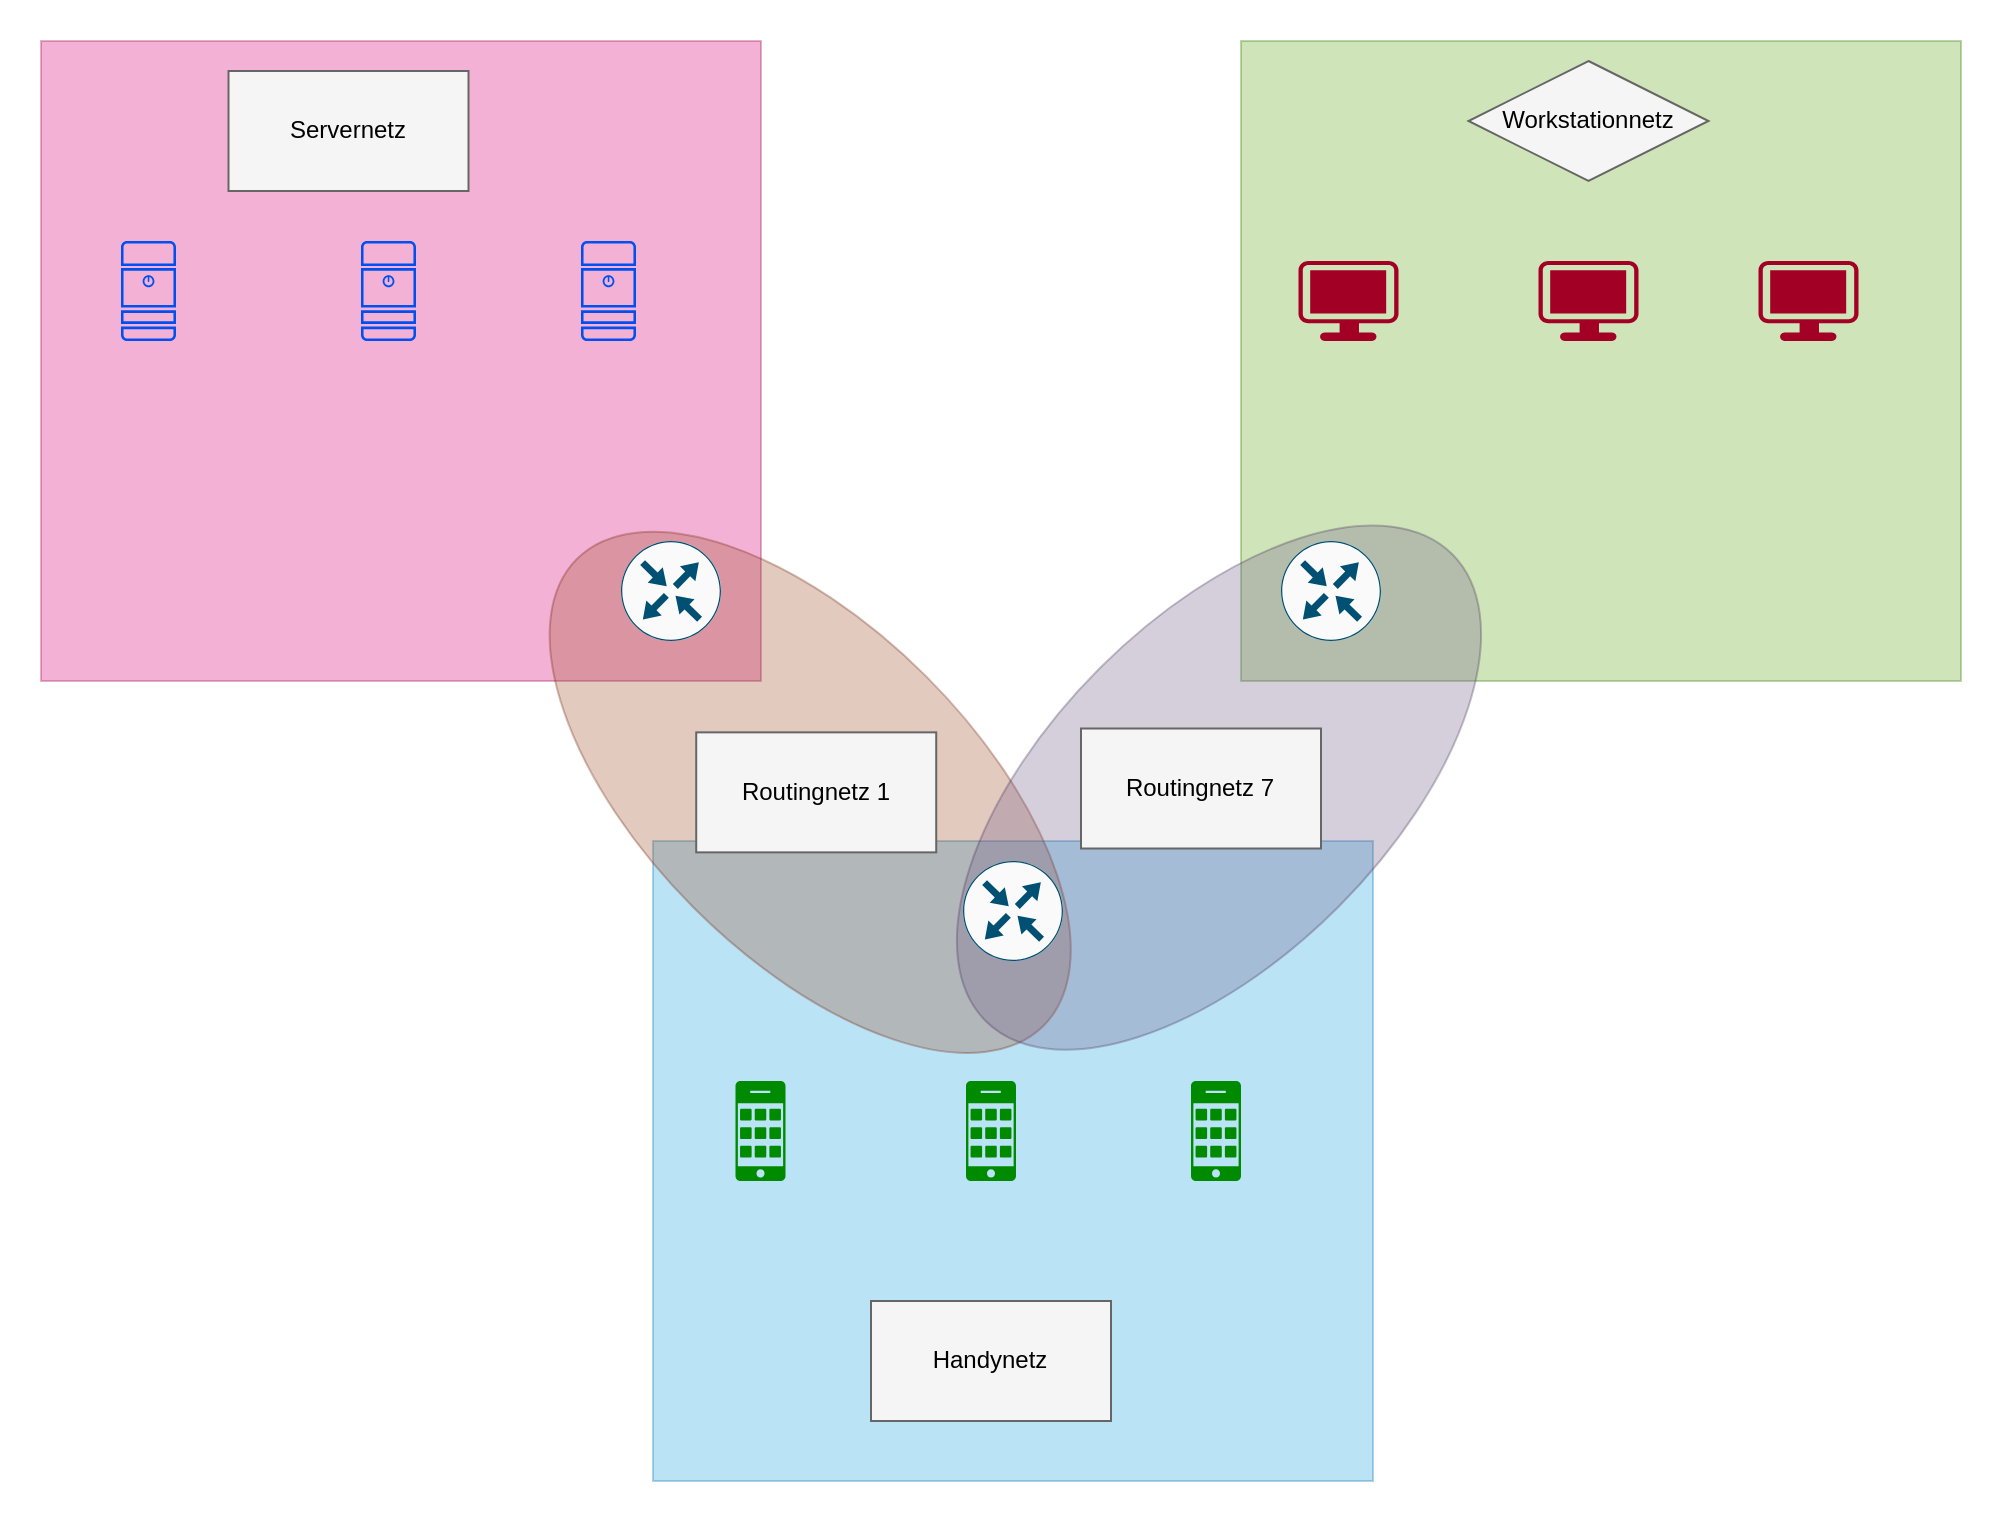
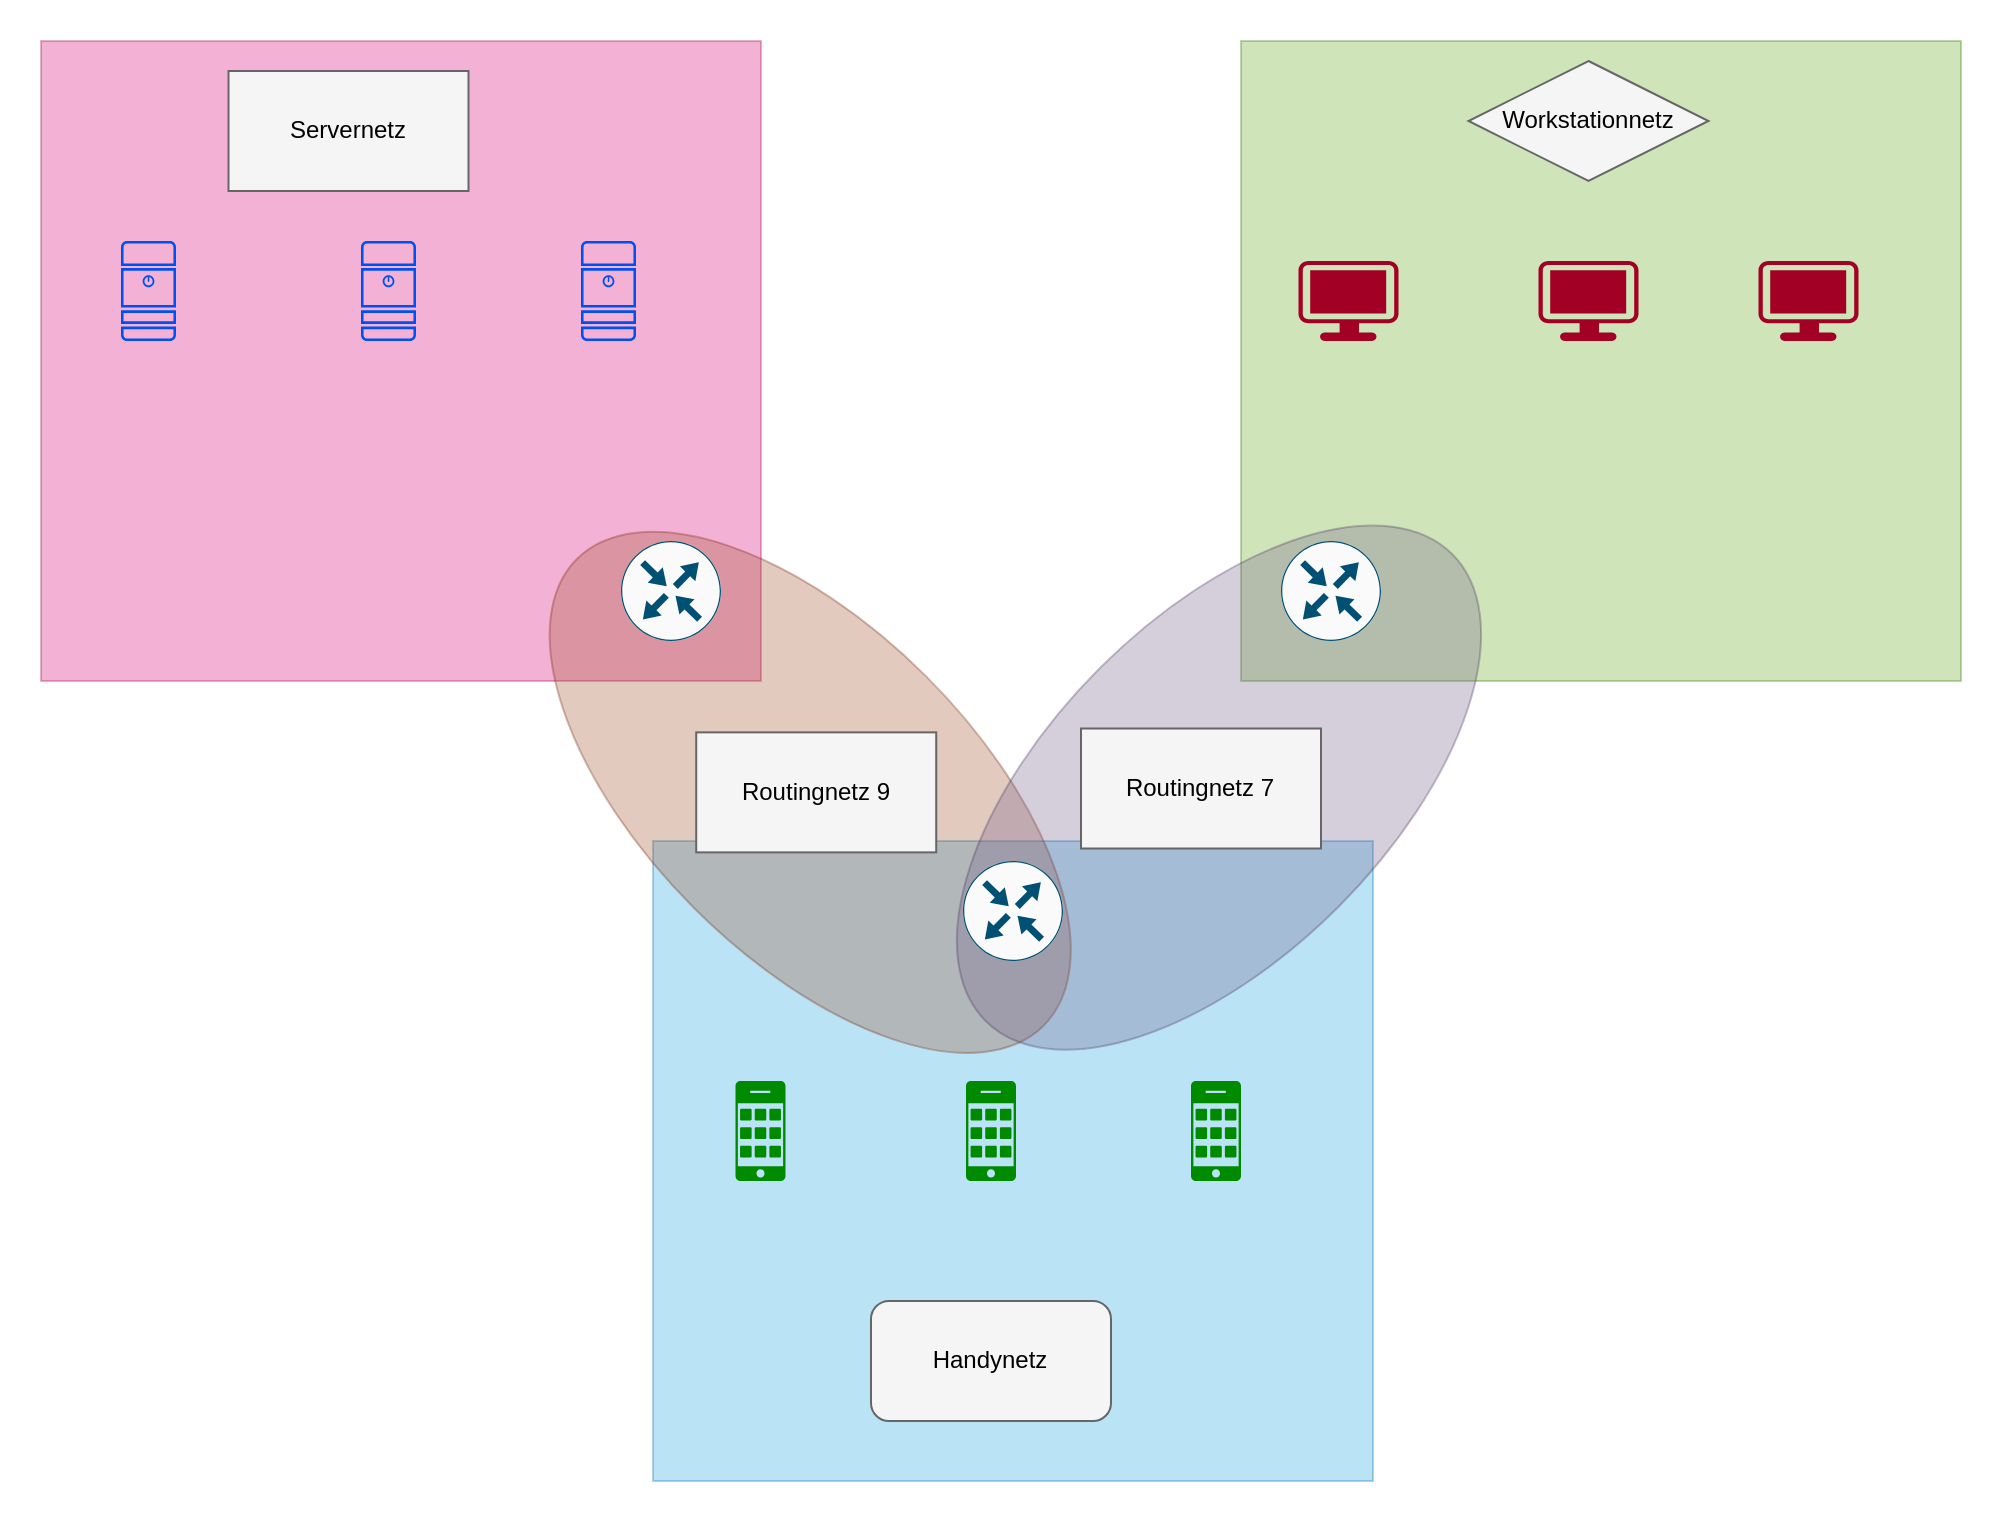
node "Routingnetz 1": label "Routingnetz 1" -> "Routingnetz 9"
node "Handynetz": shape rectangle -> rounded rectangle
